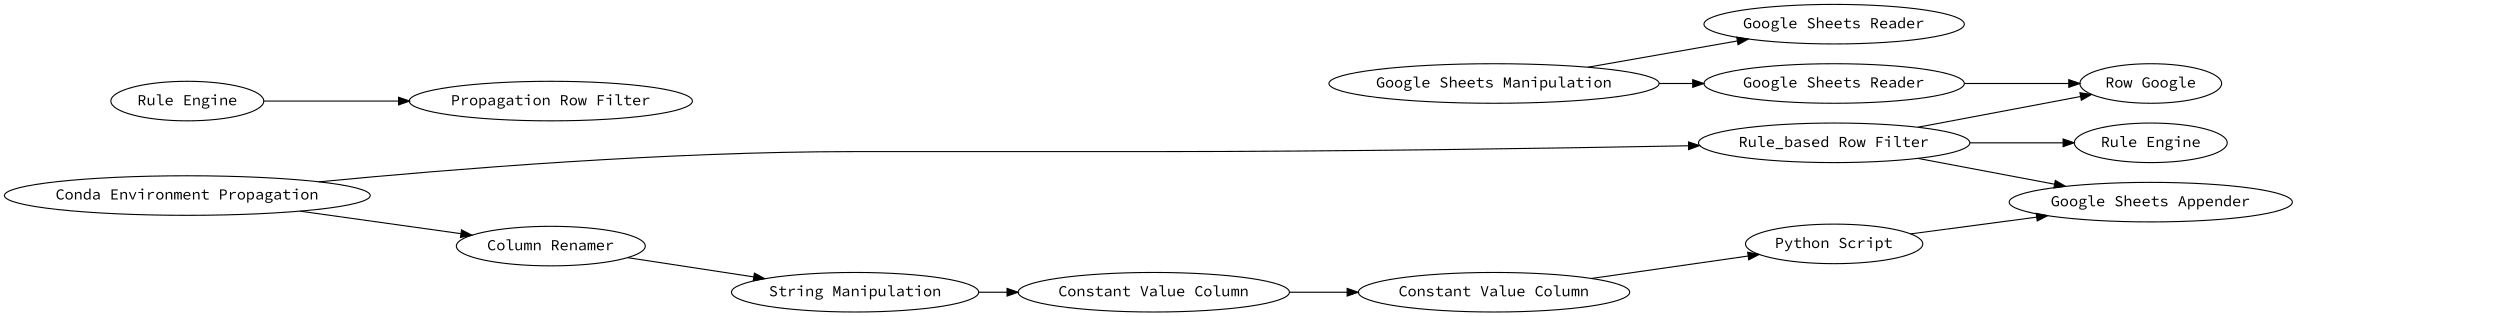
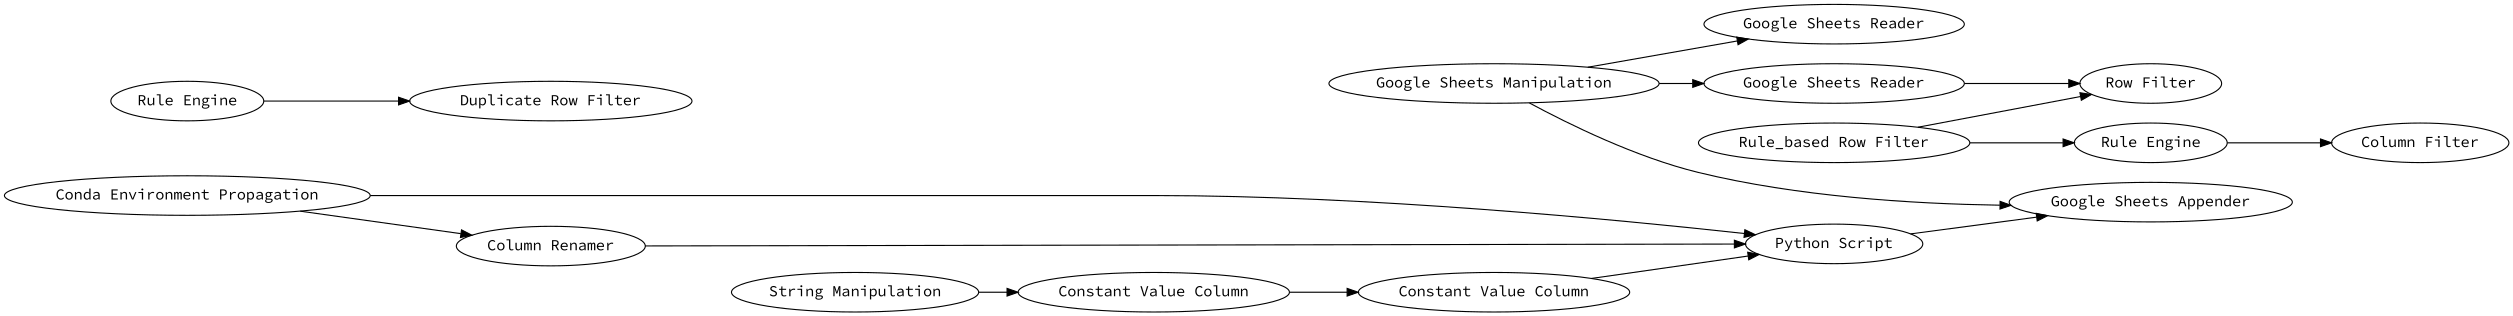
node "Row Google": label "Row Google" -> "Row Filter"
node "Propagation Row Filter": label "Propagation Row Filter" -> "Duplicate Row Filter"
node "Column Filter": added
edge "Conda Environment Propagation" -> "Rule_based Row Filter": now "Conda Environment Propagation" -> "Python Script"
edge "Rule_based Row Filter" -> "Google Sheets Appender": now "Google Sheets Manipulation" -> "Google Sheets Appender"
edge "Column Renamer" -> "String Manipulation": now "Column Renamer" -> "Python Script"
